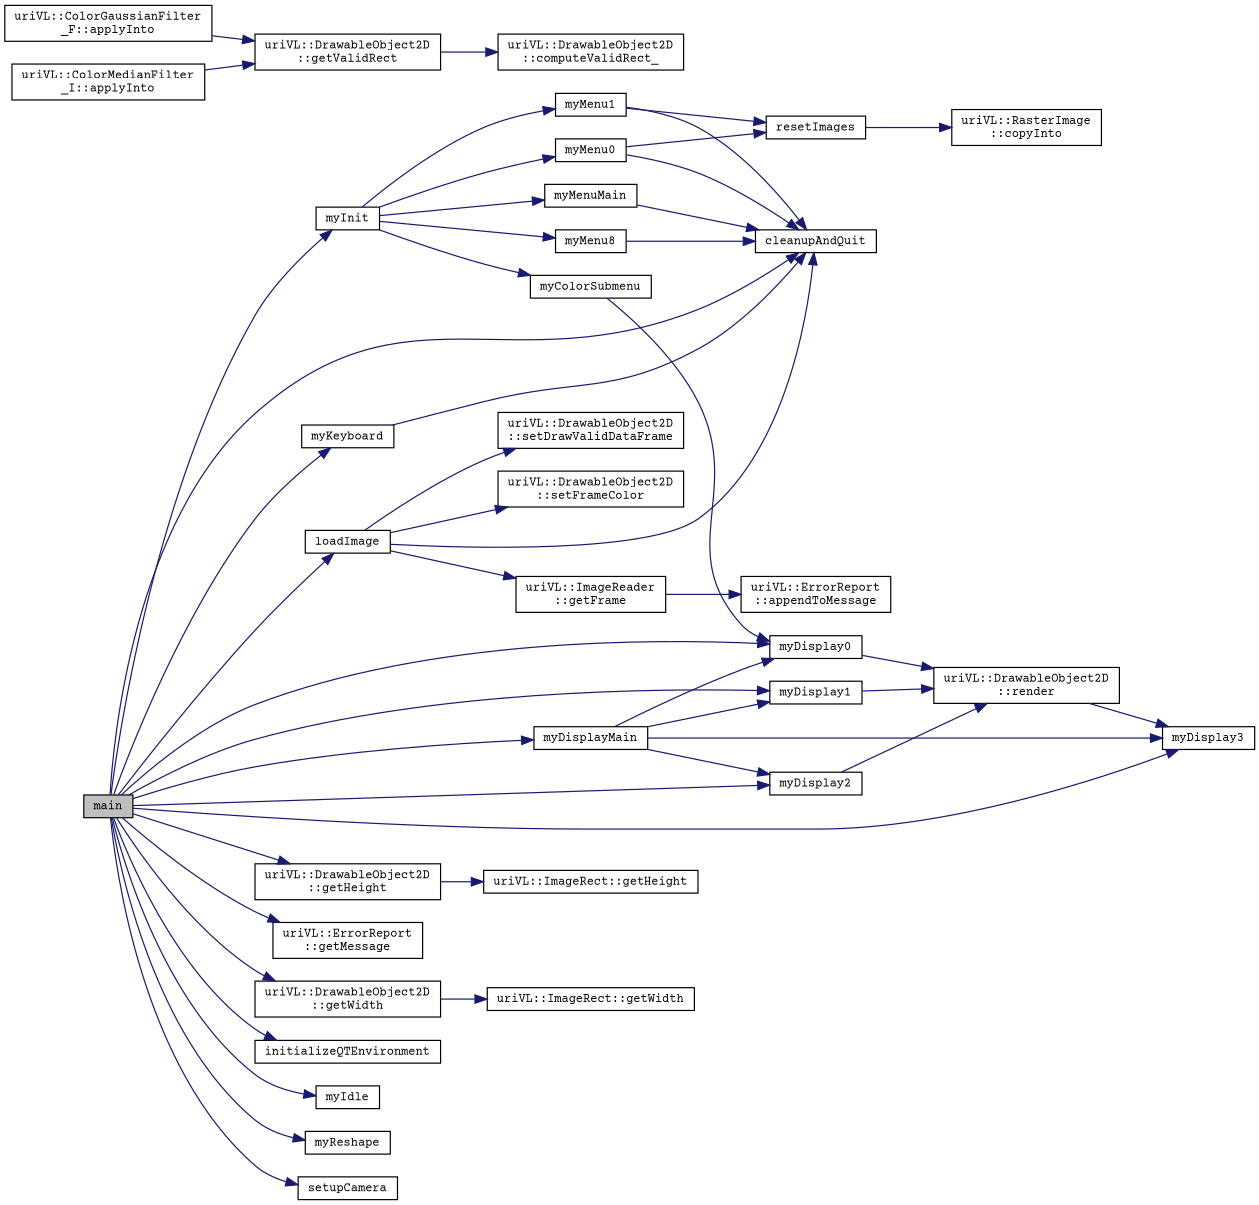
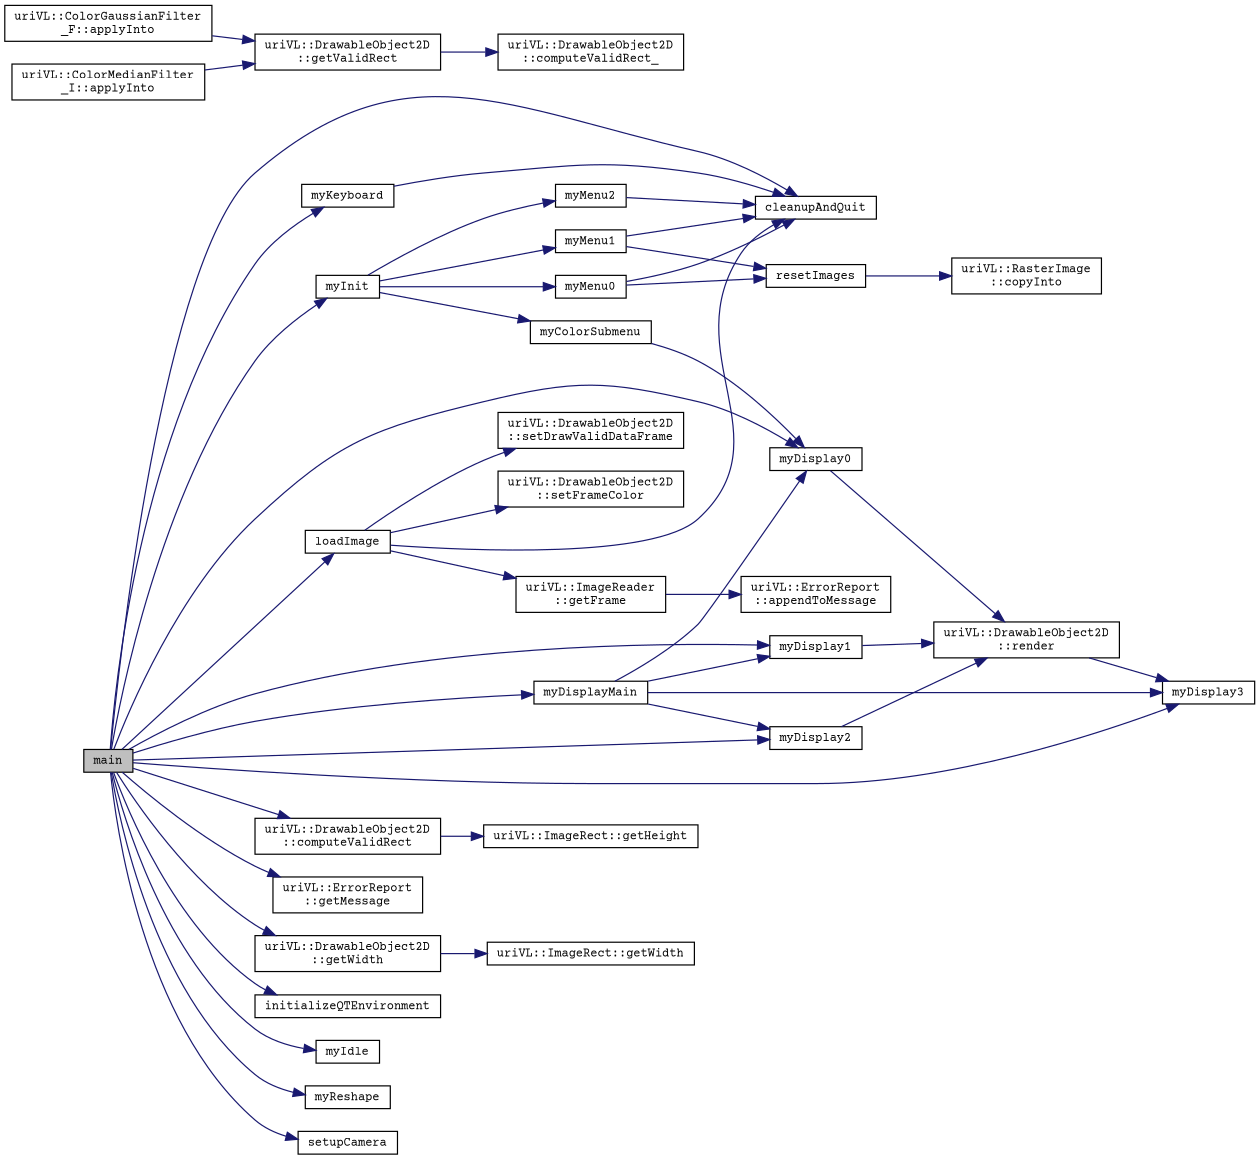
node "myMenuMain": removed
node "myMenu8": label "myMenu8" -> "myMenu2"
node "uriVL::DrawableObject2D ::getHeight": label "uriVL::DrawableObject2D ::getHeight" -> "uriVL::DrawableObject2D ::computeValidRect"
